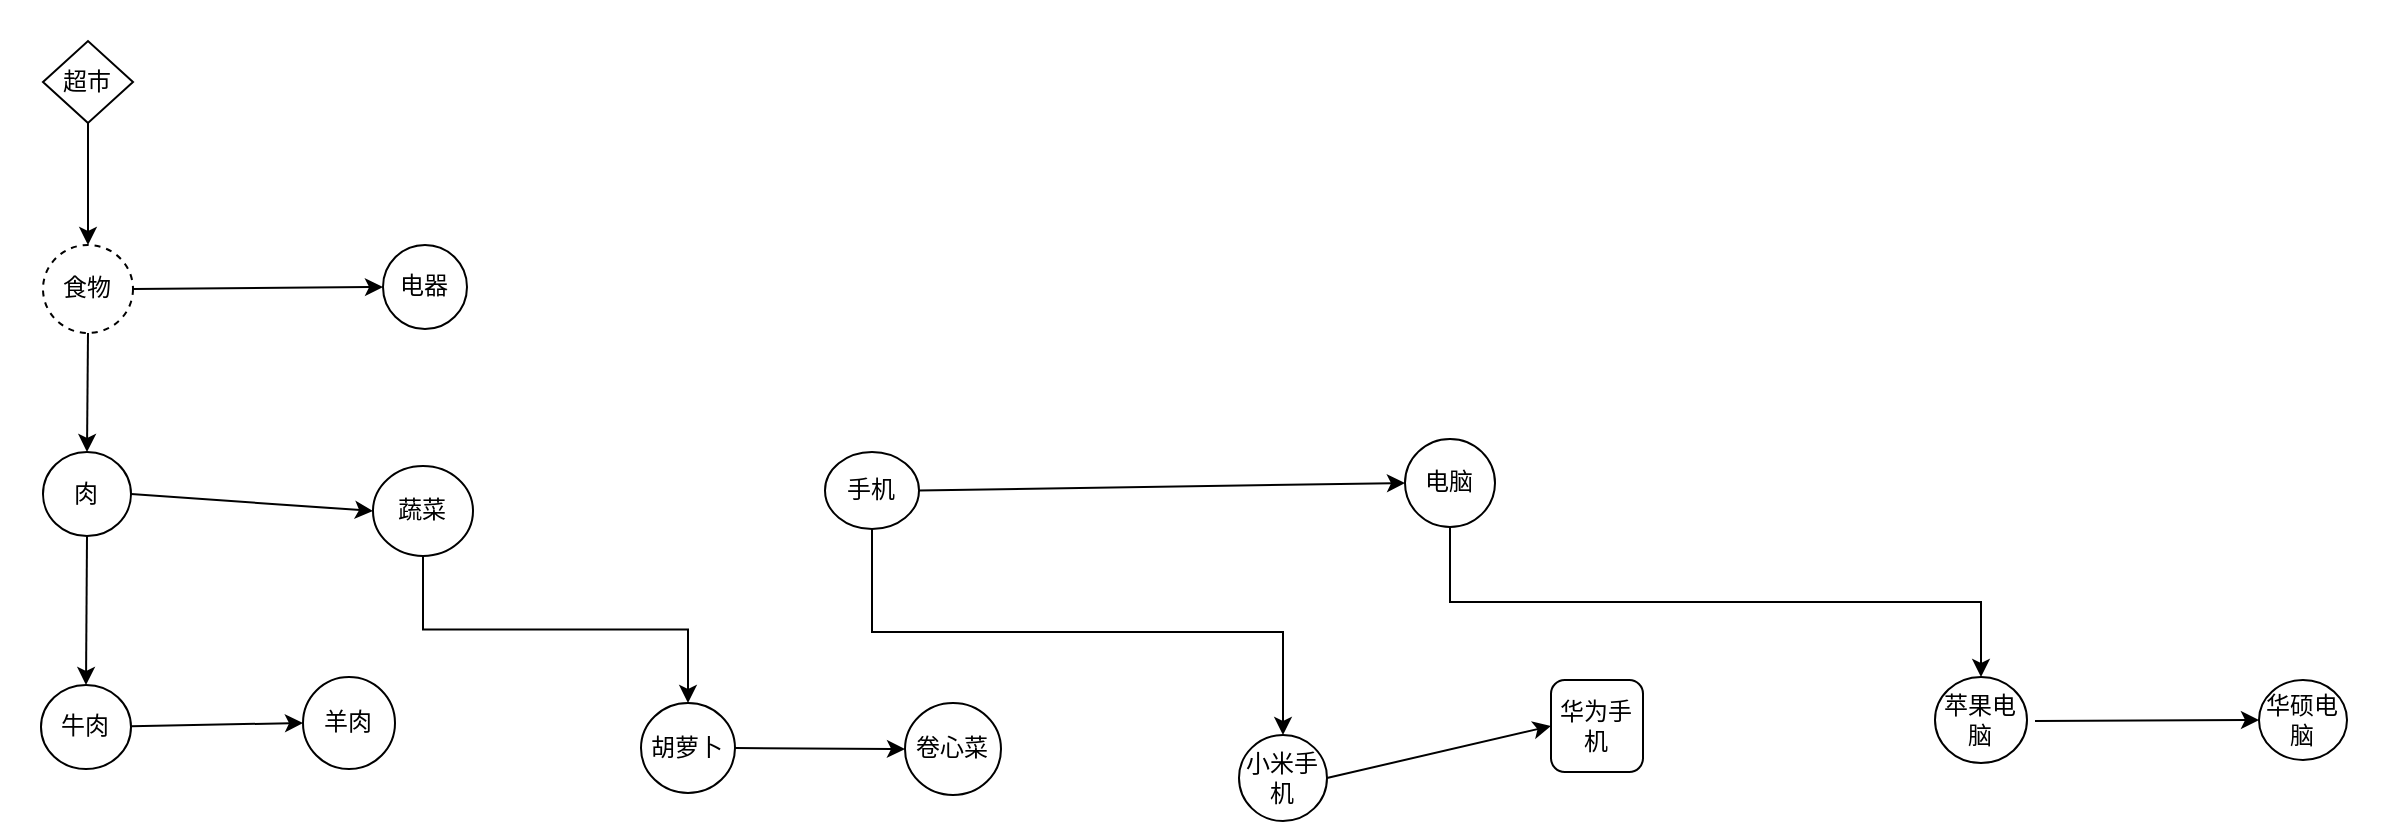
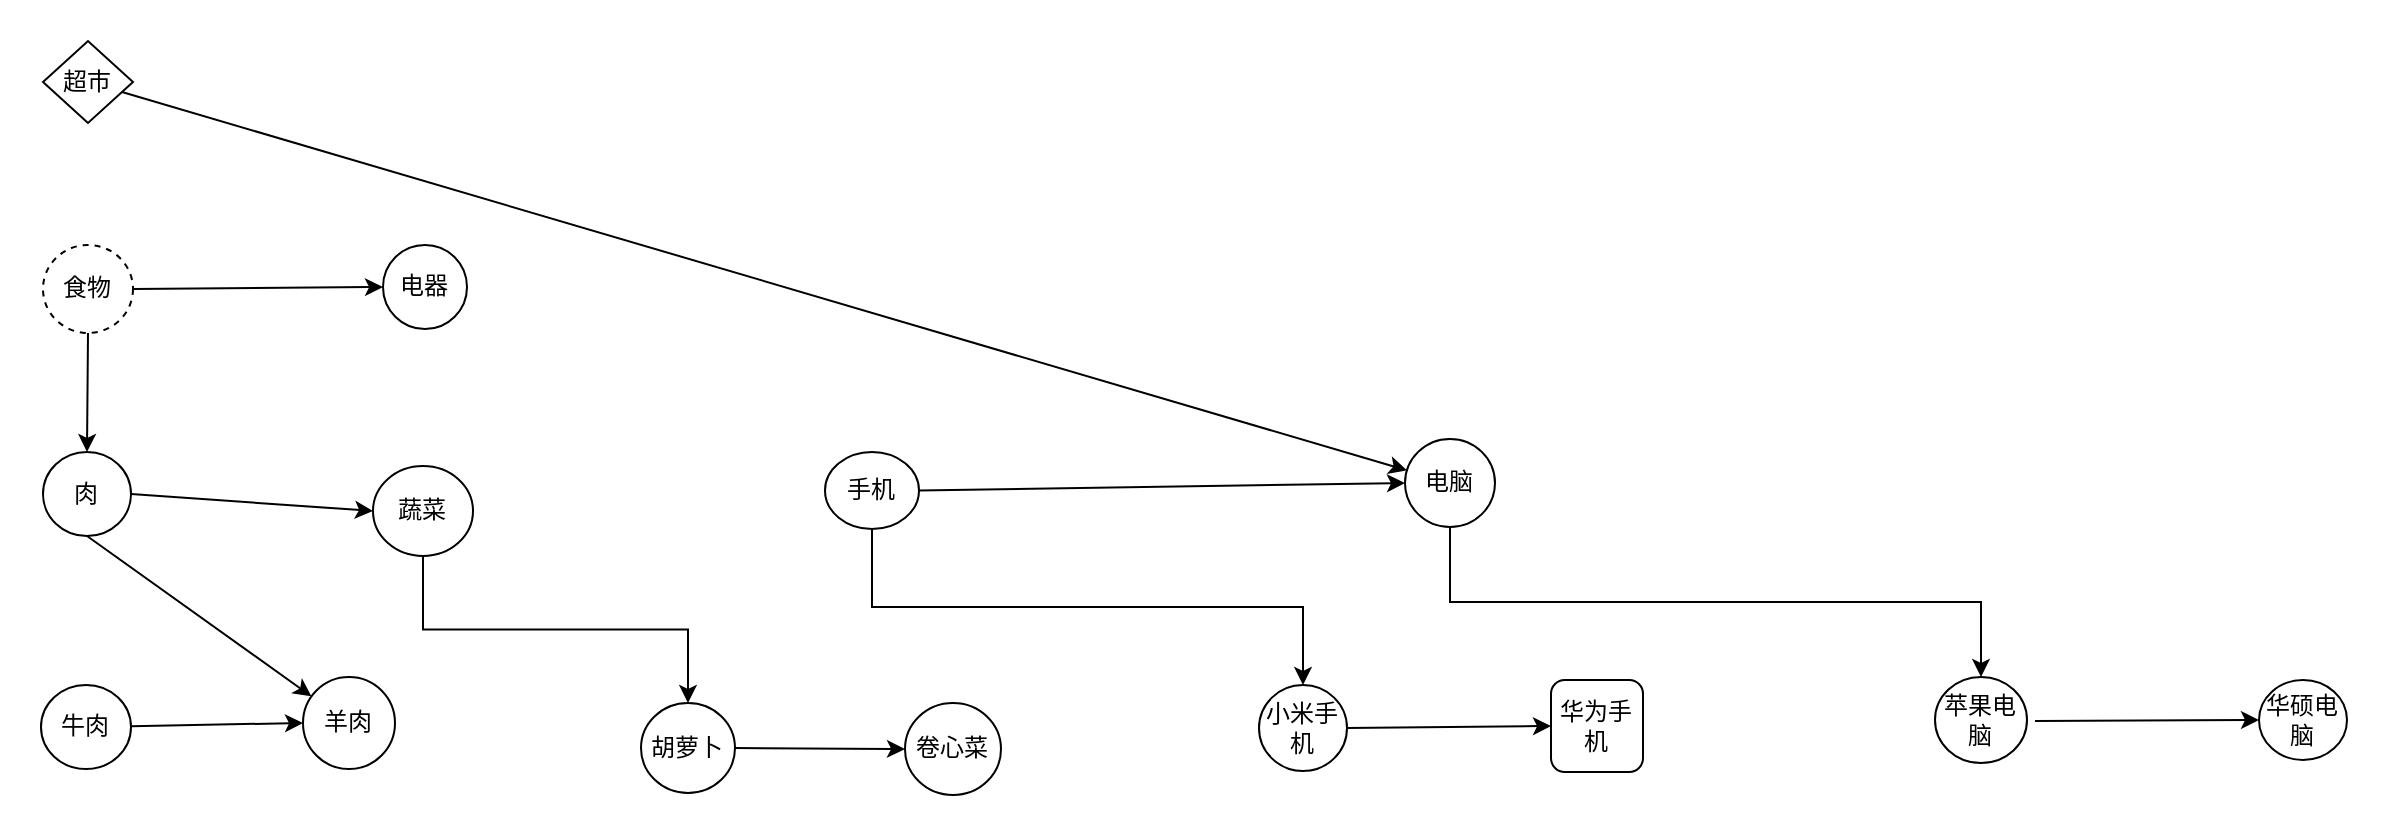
edge "超市" -> "食物": now "超市" -> "电脑"
edge "肉" -> "牛肉": now "肉" -> "羊肉"
node "小米手机": moved (1283, 778) -> (1303, 728)
